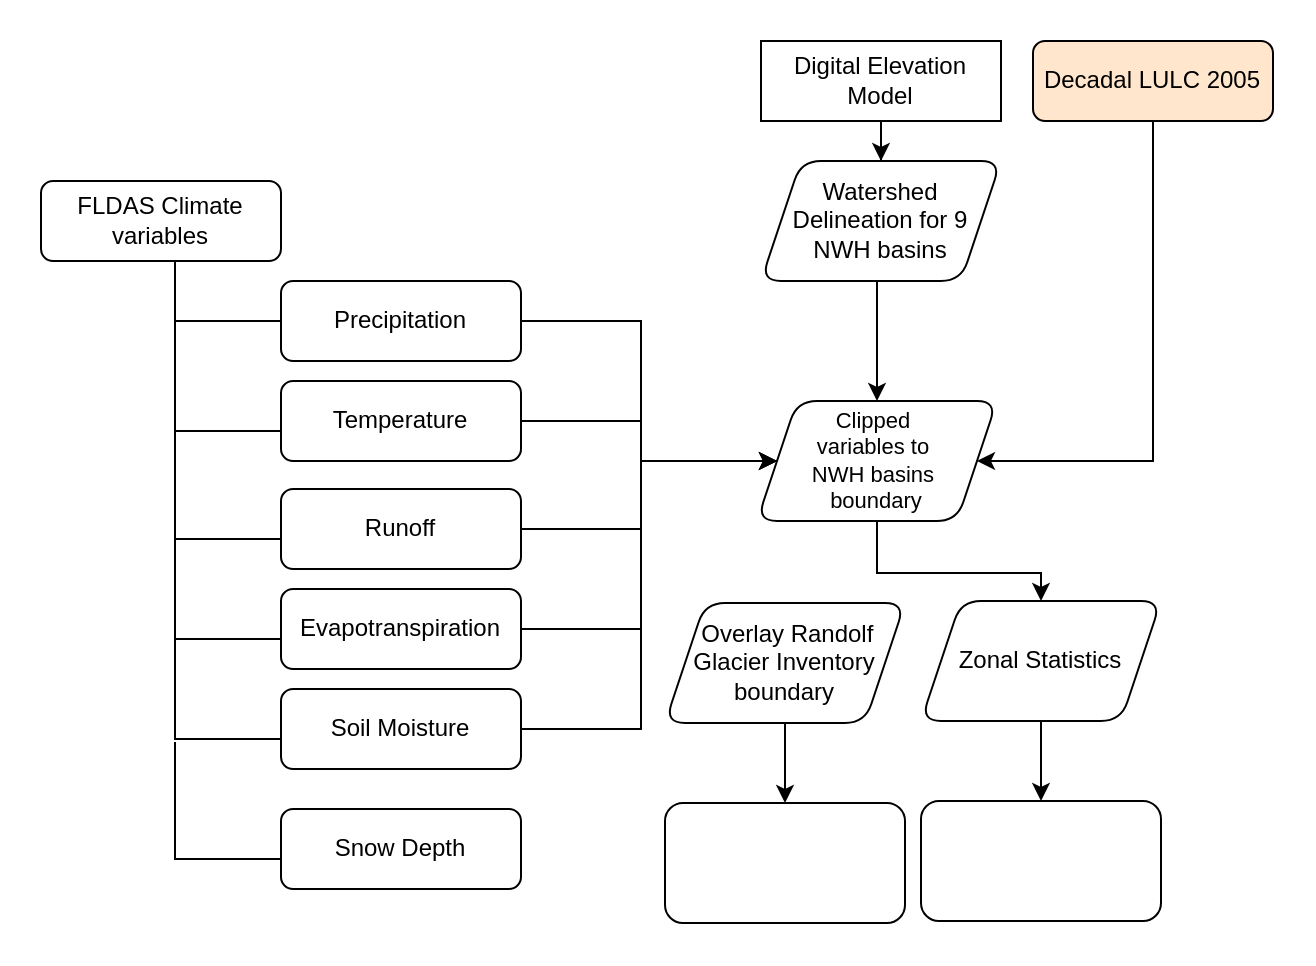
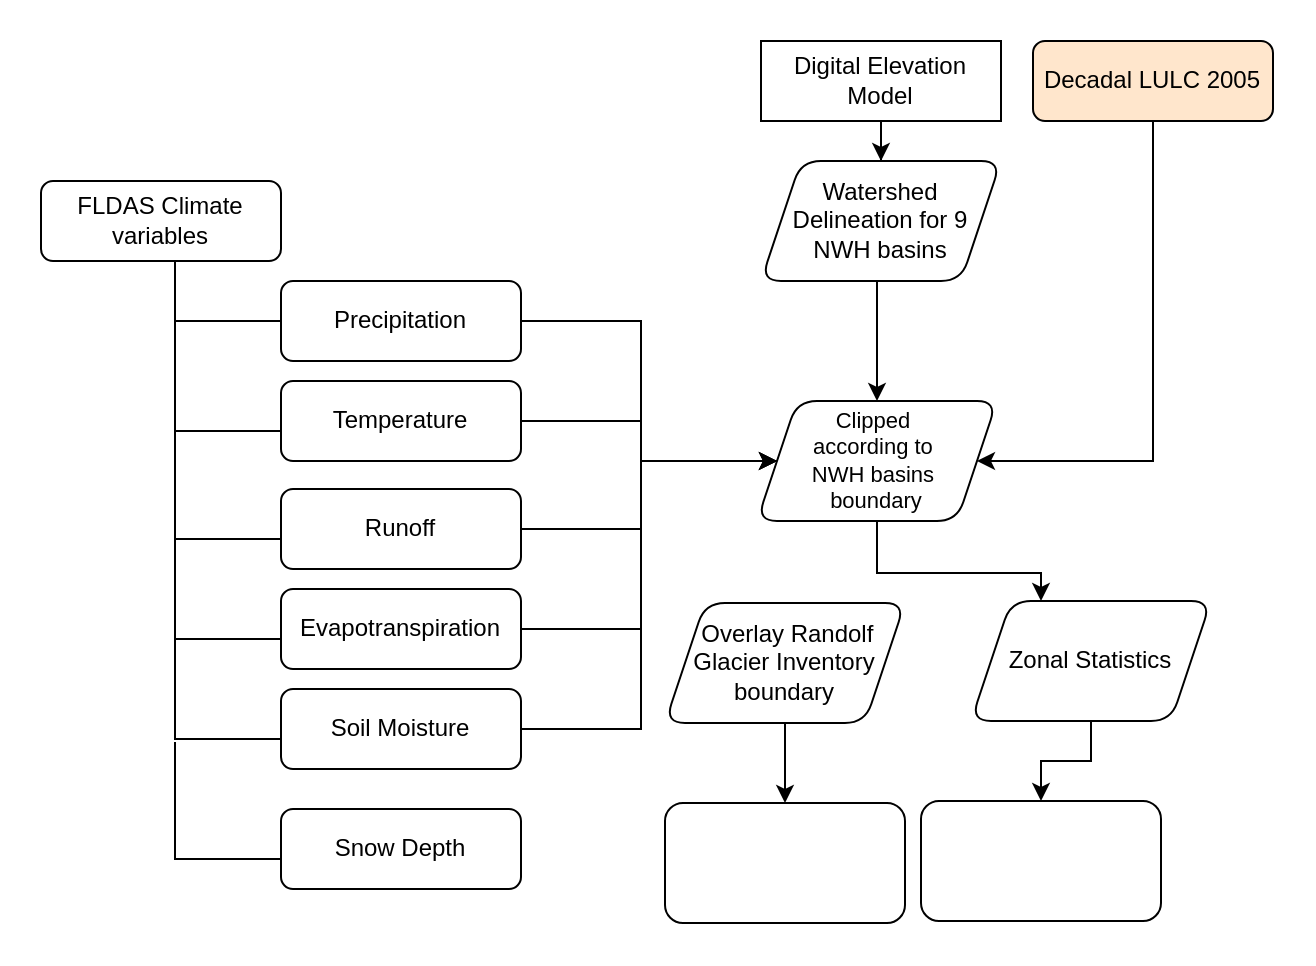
node "Clipped variables to NWH basins boundary": label "Clipped variables to NWH basins boundary" -> "Clipped according to NWH basins boundary"
node "Zonal Statistics": moved (1041, 661) -> (1091, 661)
